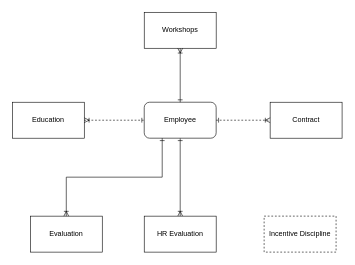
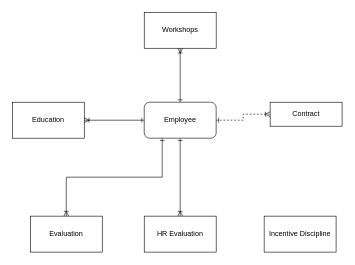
edge "Education" -- "Employee": style dashed -> solid
node "Contract": size 72x36 -> 72x24
node "Incentive Discipline": style dashed -> solid
